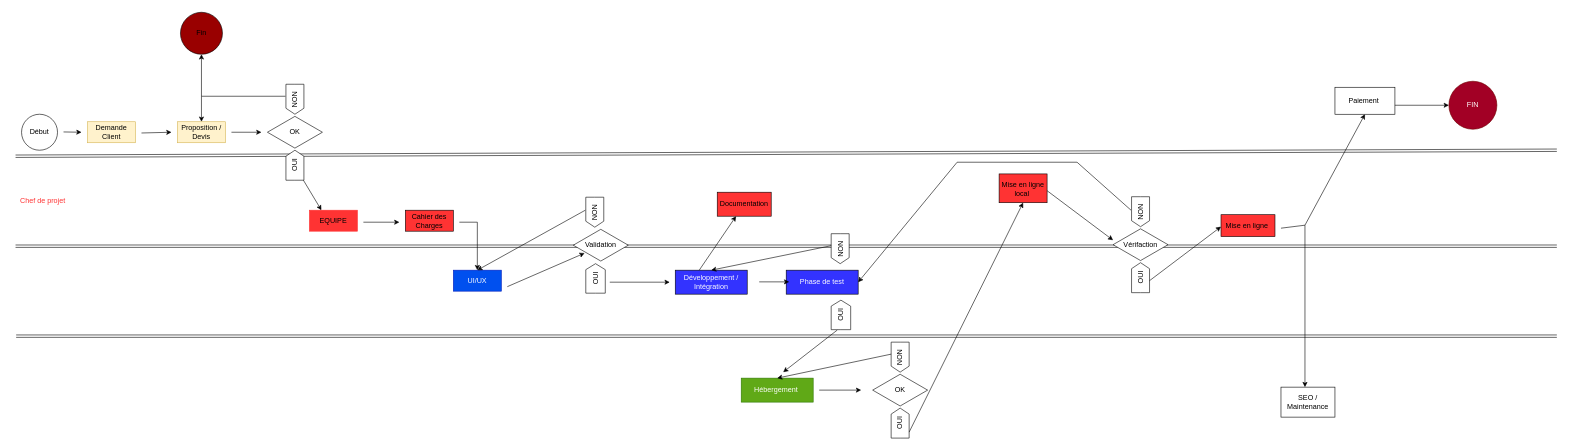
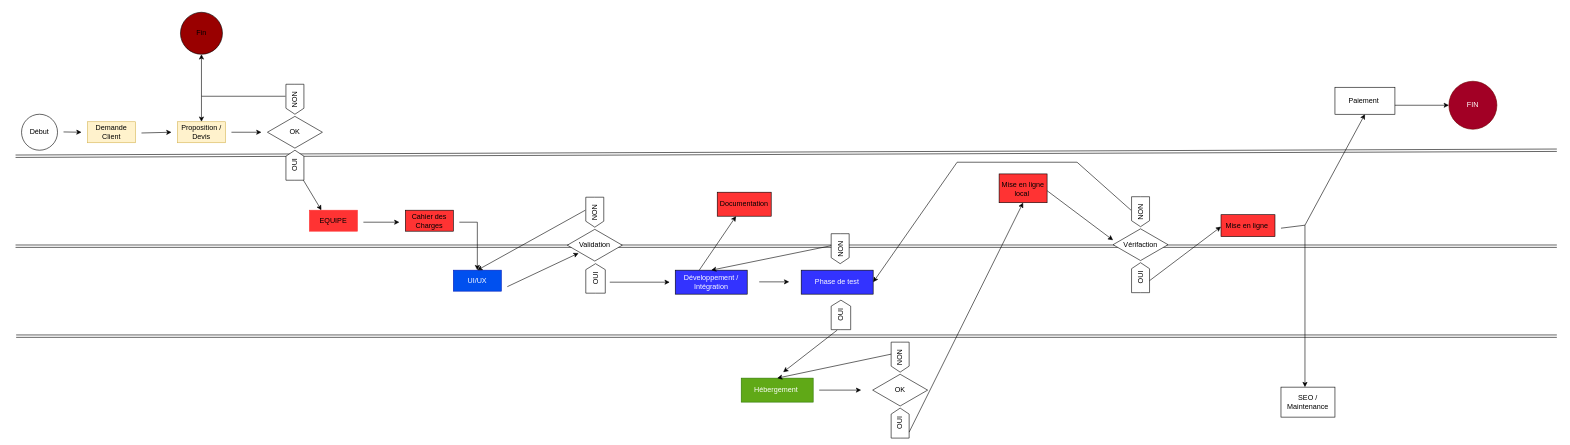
node "Chef de projet": removed
node "Validation": moved (601, 245) -> (595, 245)
node "Phase de test": moved (822, 282) -> (837, 282)
